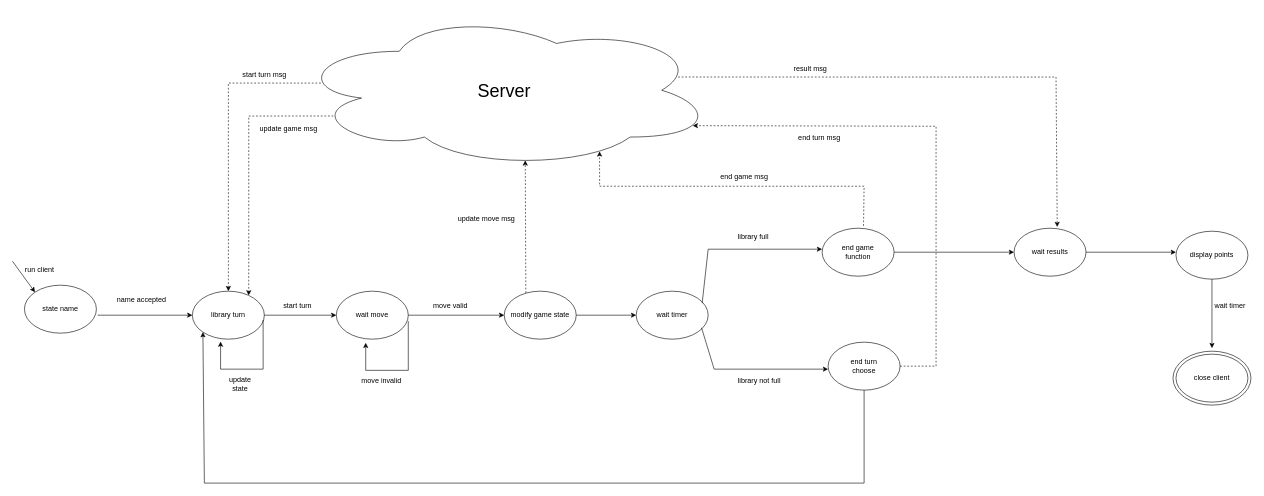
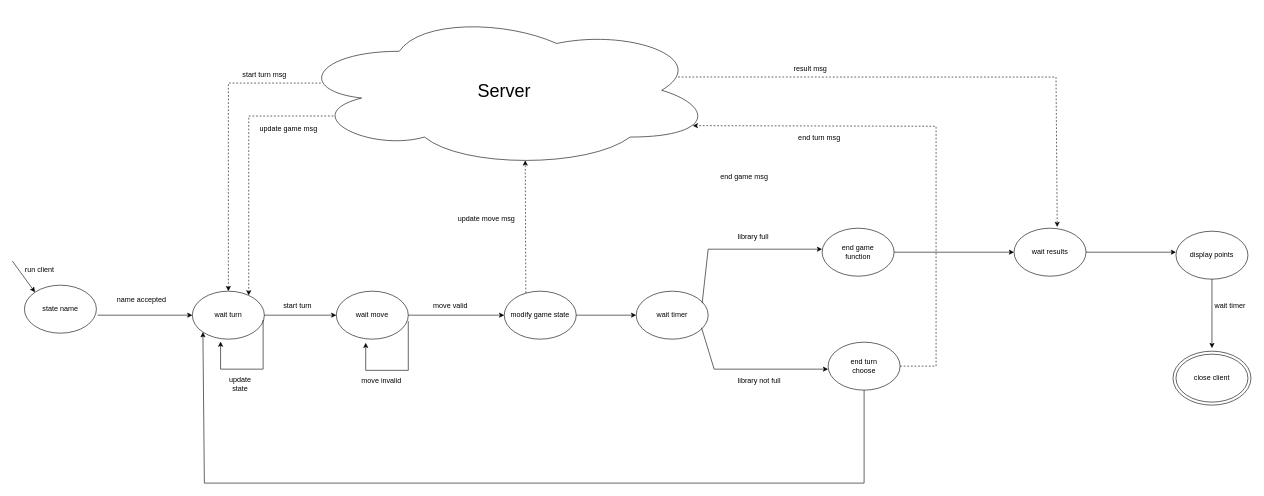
edge "end game function" -> "Server": removed
node "library turn": label "library turn" -> "wait turn"
